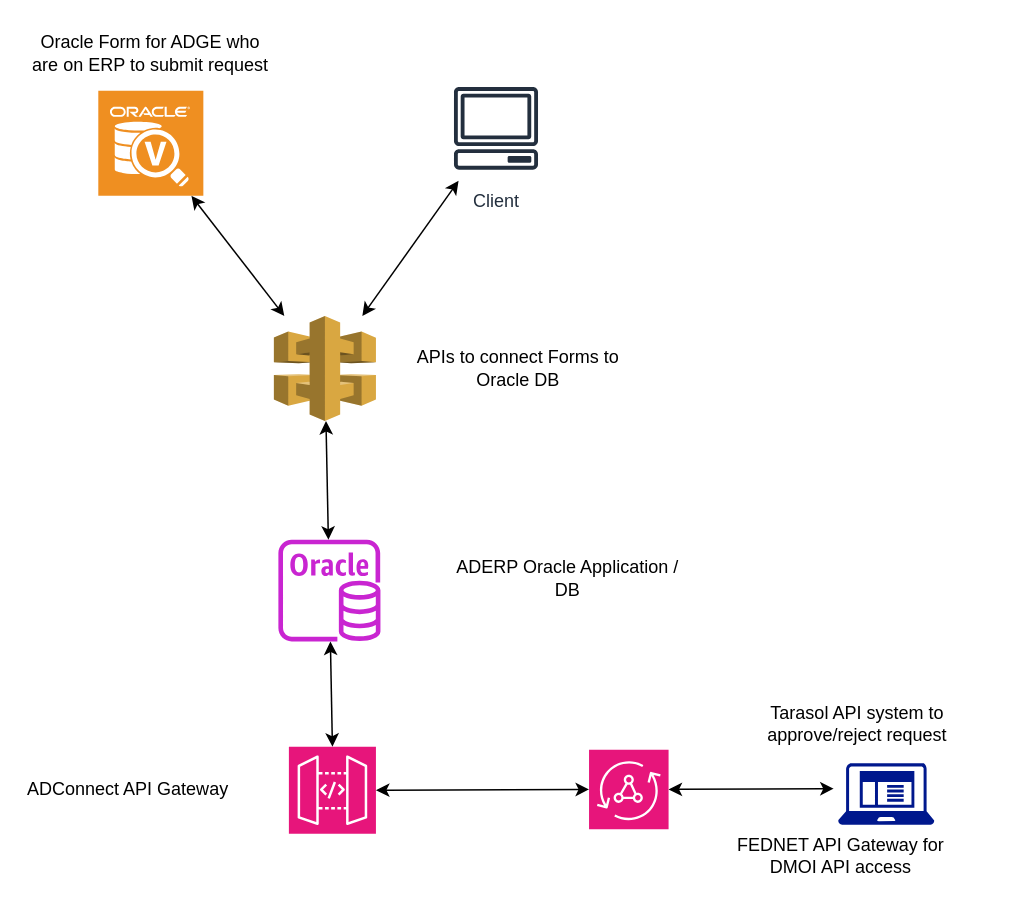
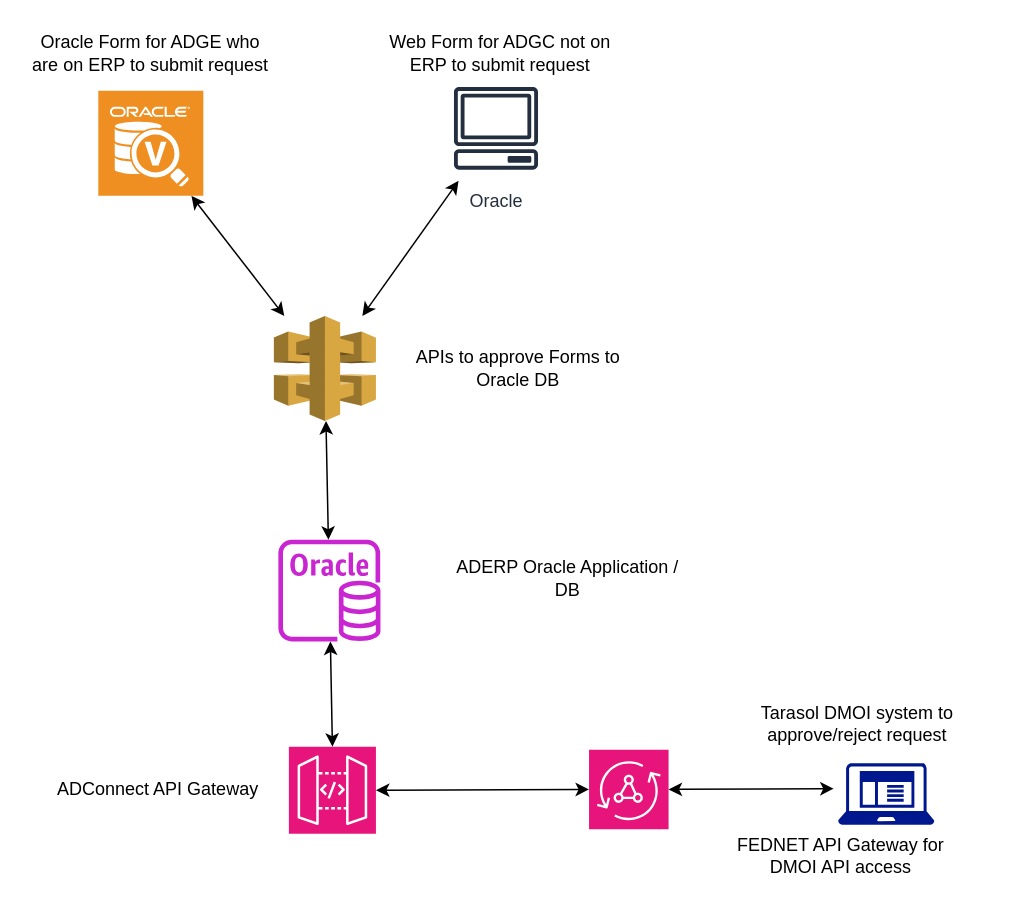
node "Web Form for ADGC not on ERP to submit request": added
node "Client": label "Client" -> "Oracle"
node "APIs to connect Forms to Oracle DB": label "APIs to connect Forms to Oracle DB" -> "APIs to approve Forms to Oracle DB"
node "Tarasol API system to approve/reject request": label "Tarasol API system to approve/reject request" -> "Tarasol DMOI system to approve/reject request"
node "ADConnect API Gateway": moved (128, 790) -> (158, 790)
